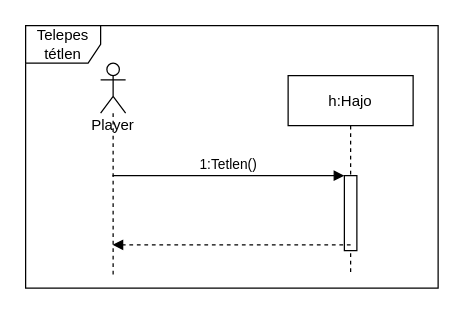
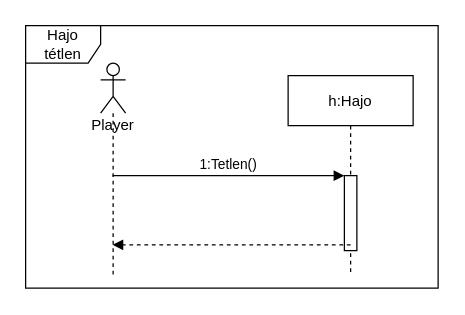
node "Telepes tétlen": label "Telepes tétlen" -> "Hajo tétlen"
